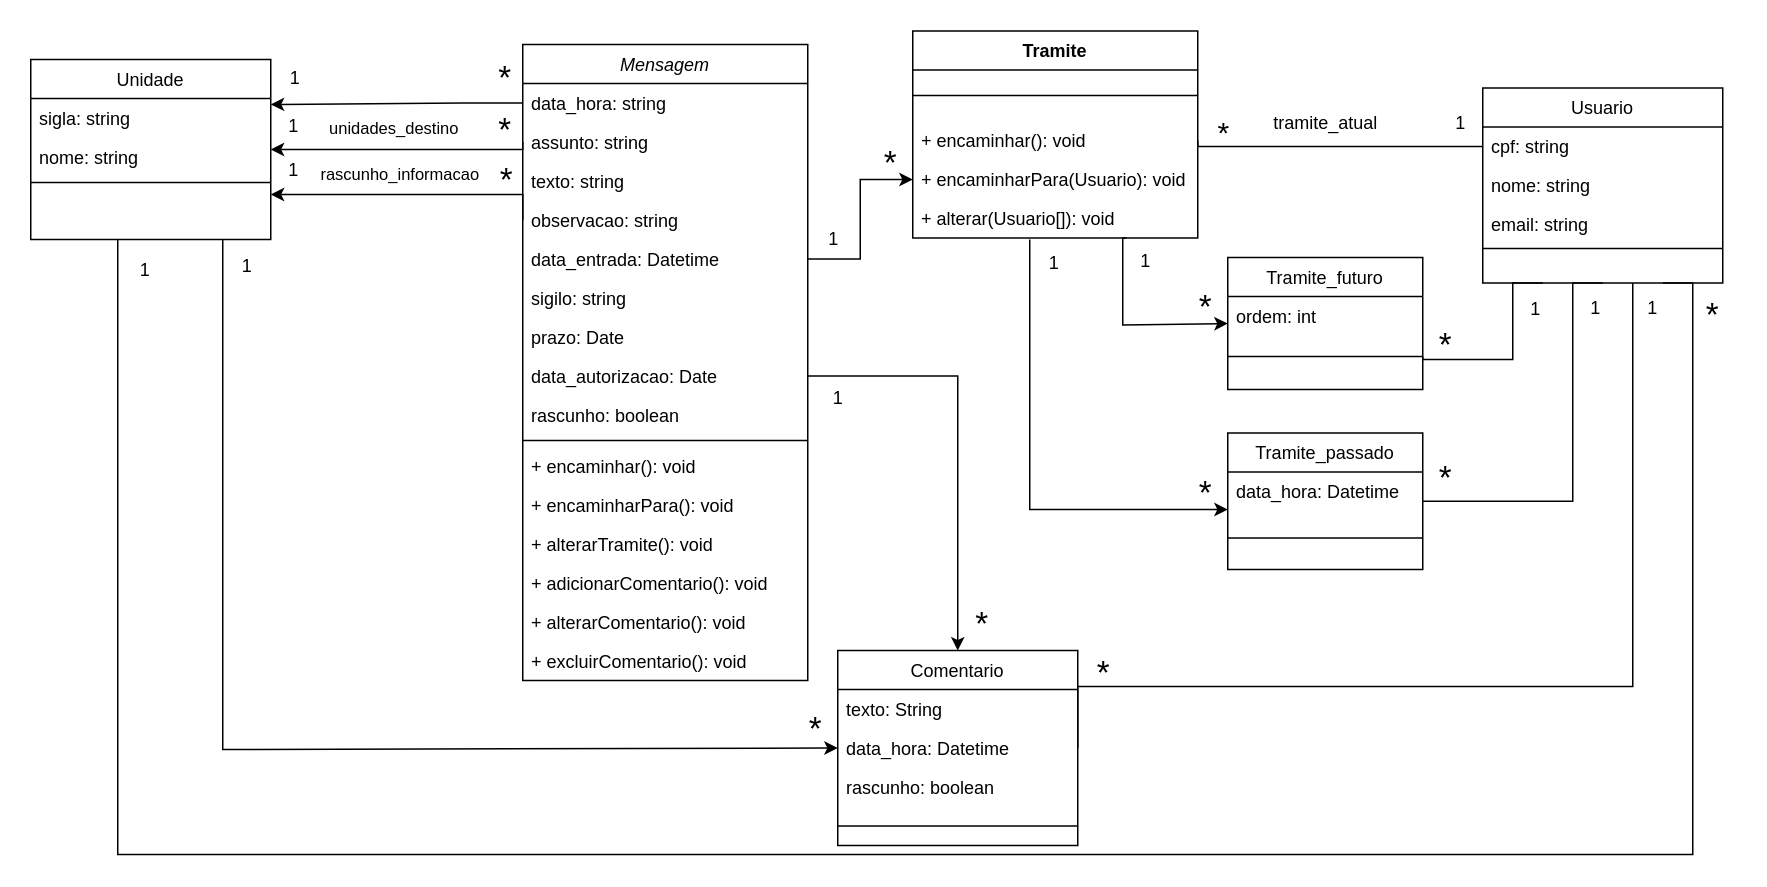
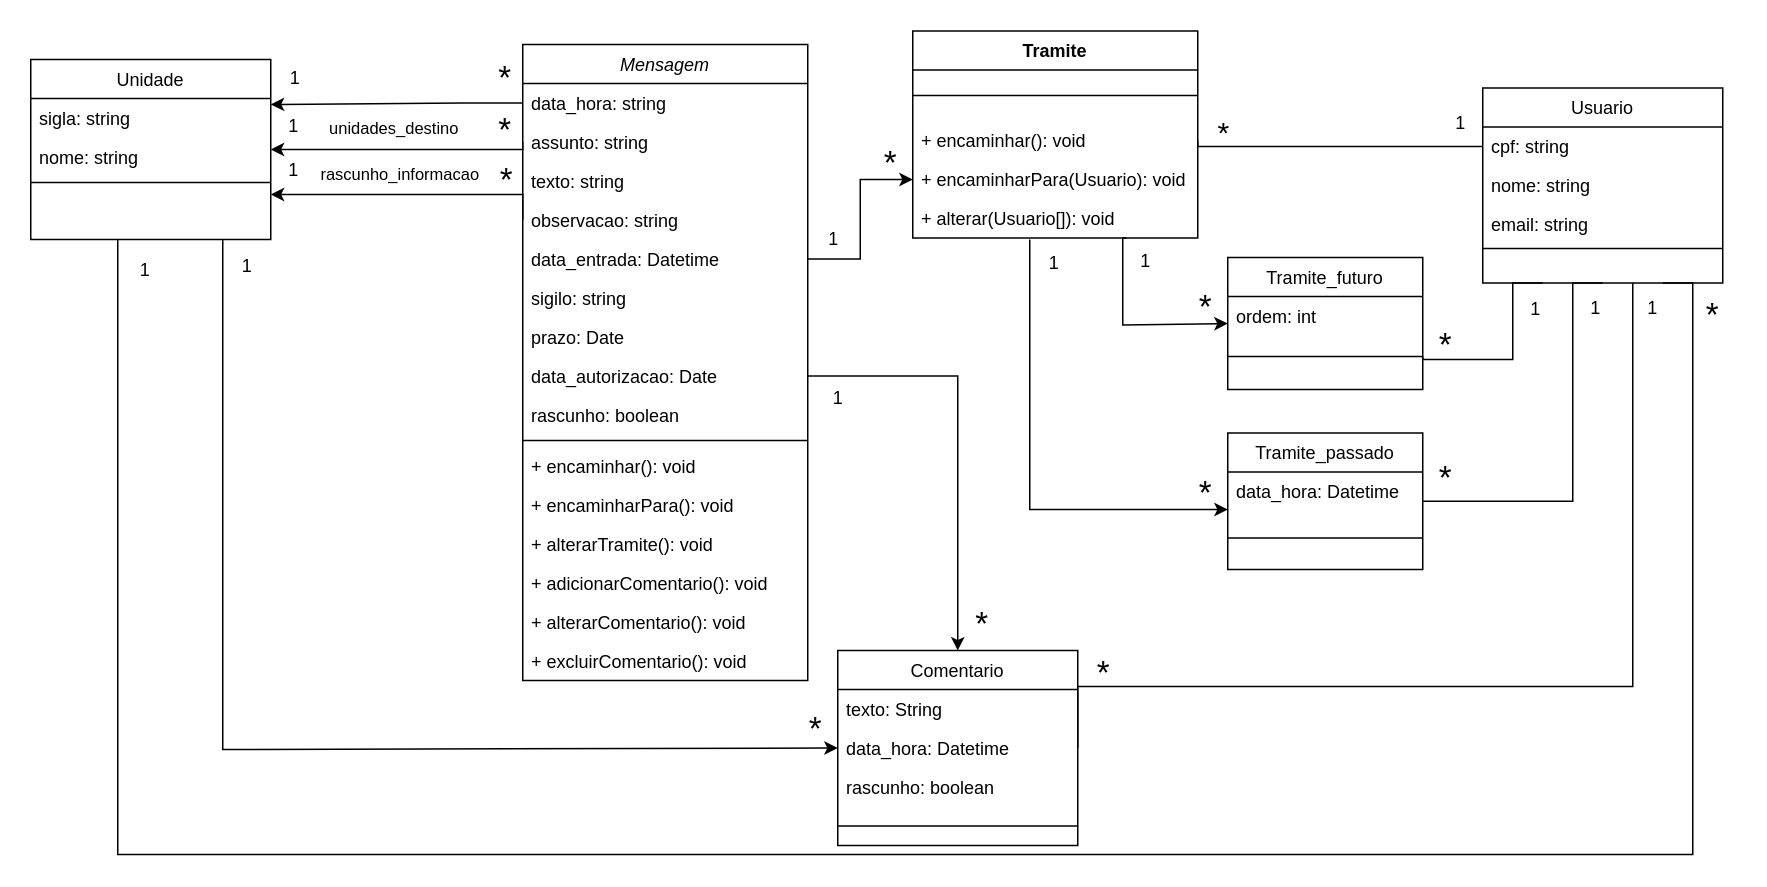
node "tramite_atual": removed
